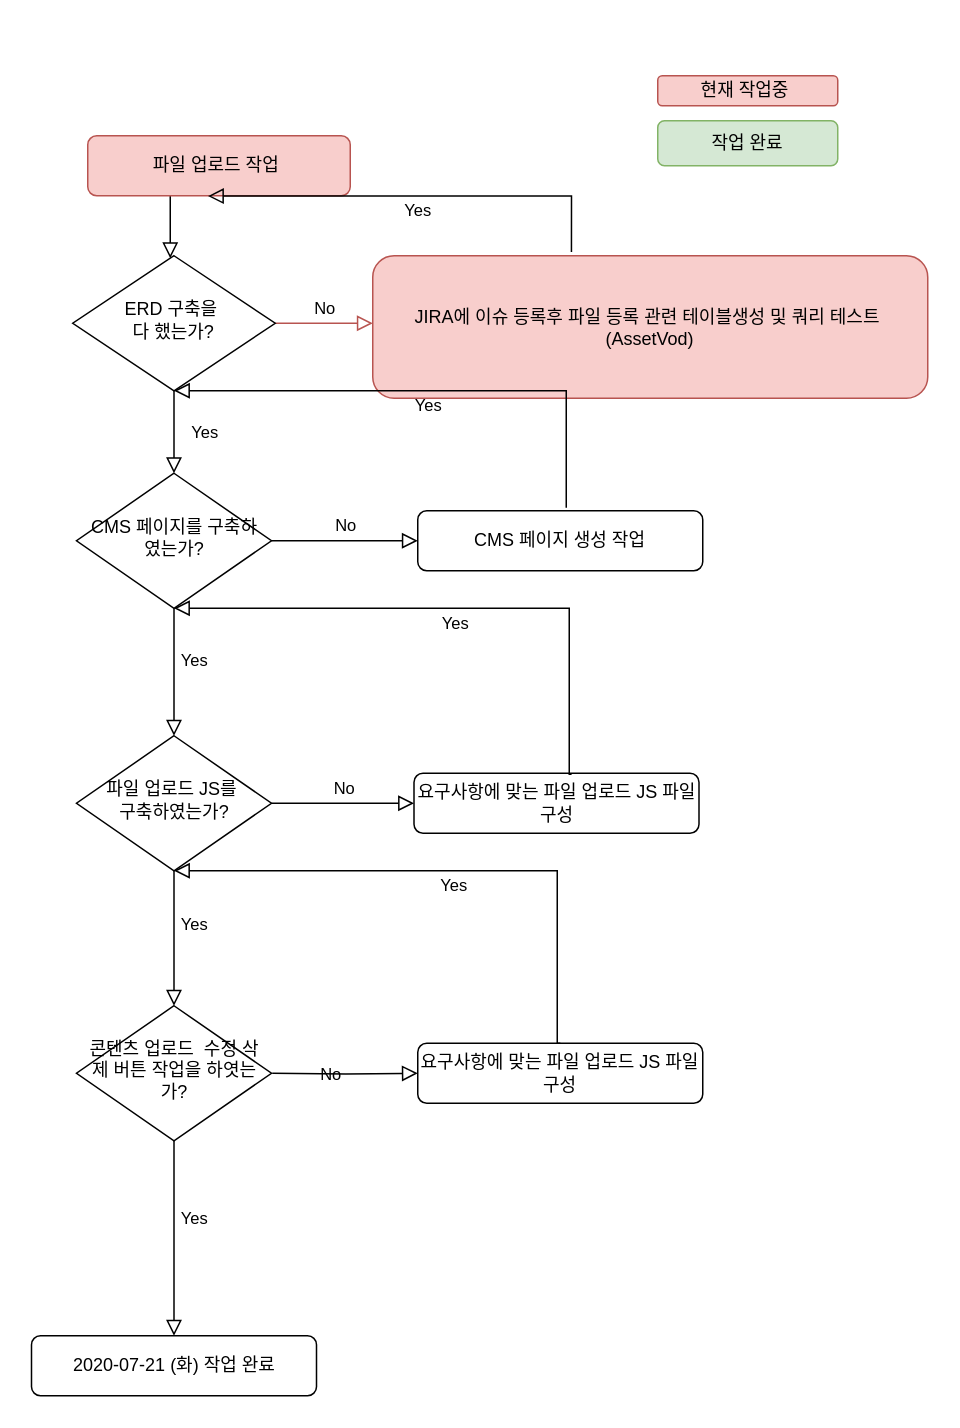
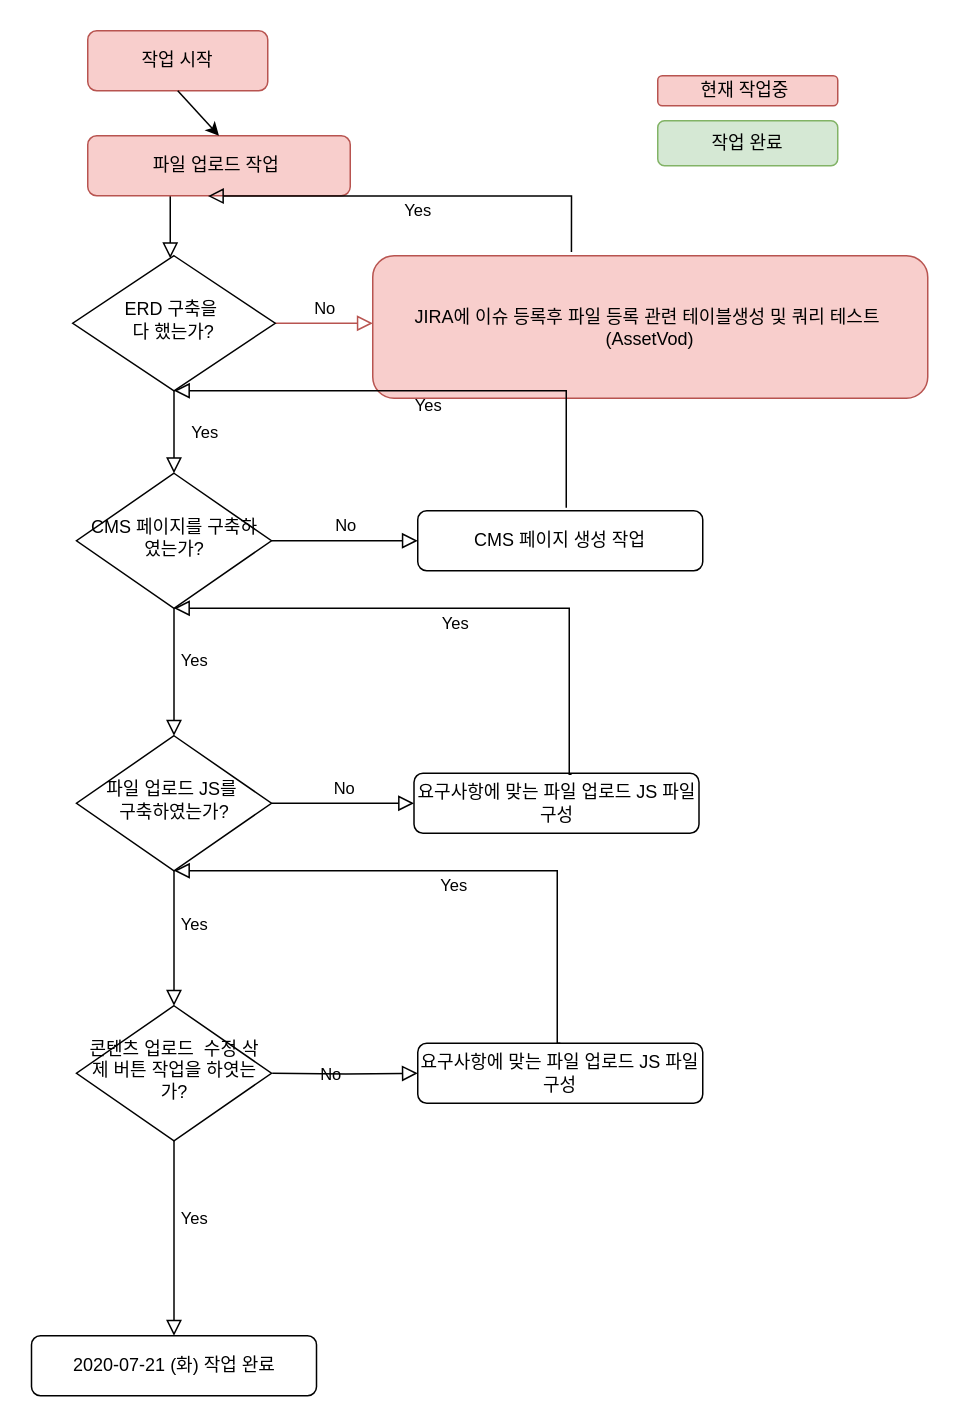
node "작업 시작": added
edge "작업 시작" -> "파일 업로드 작업": added
